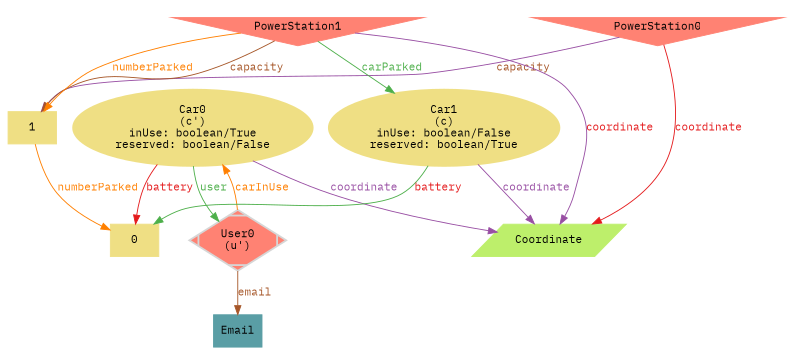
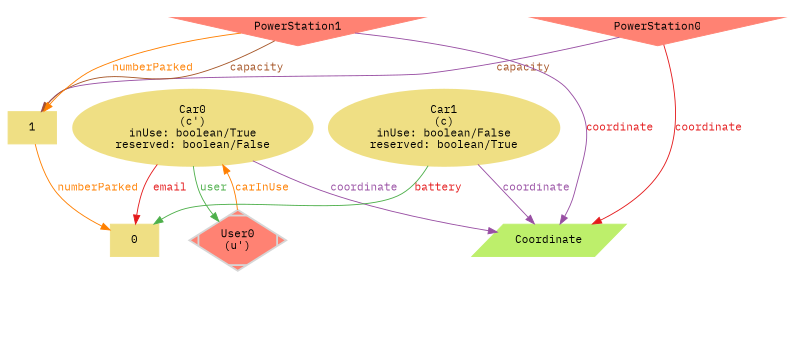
edge "PowerStation1" -> "Car1 (c) inUse: boolean/False reserved: boolean/True": removed, label "carParked"
edge "Car0 (c') inUse: boolean/True reserved: boolean/False" -> "0": label "battery" -> "email"
node "Email": removed
